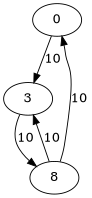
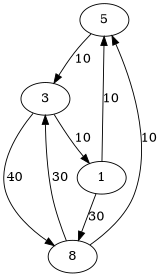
node "0": label "0" -> "5"
edge "3" -> "8": label "10" -> "40"
edge "8" -> "3": label "10" -> "30"
node "1": added
